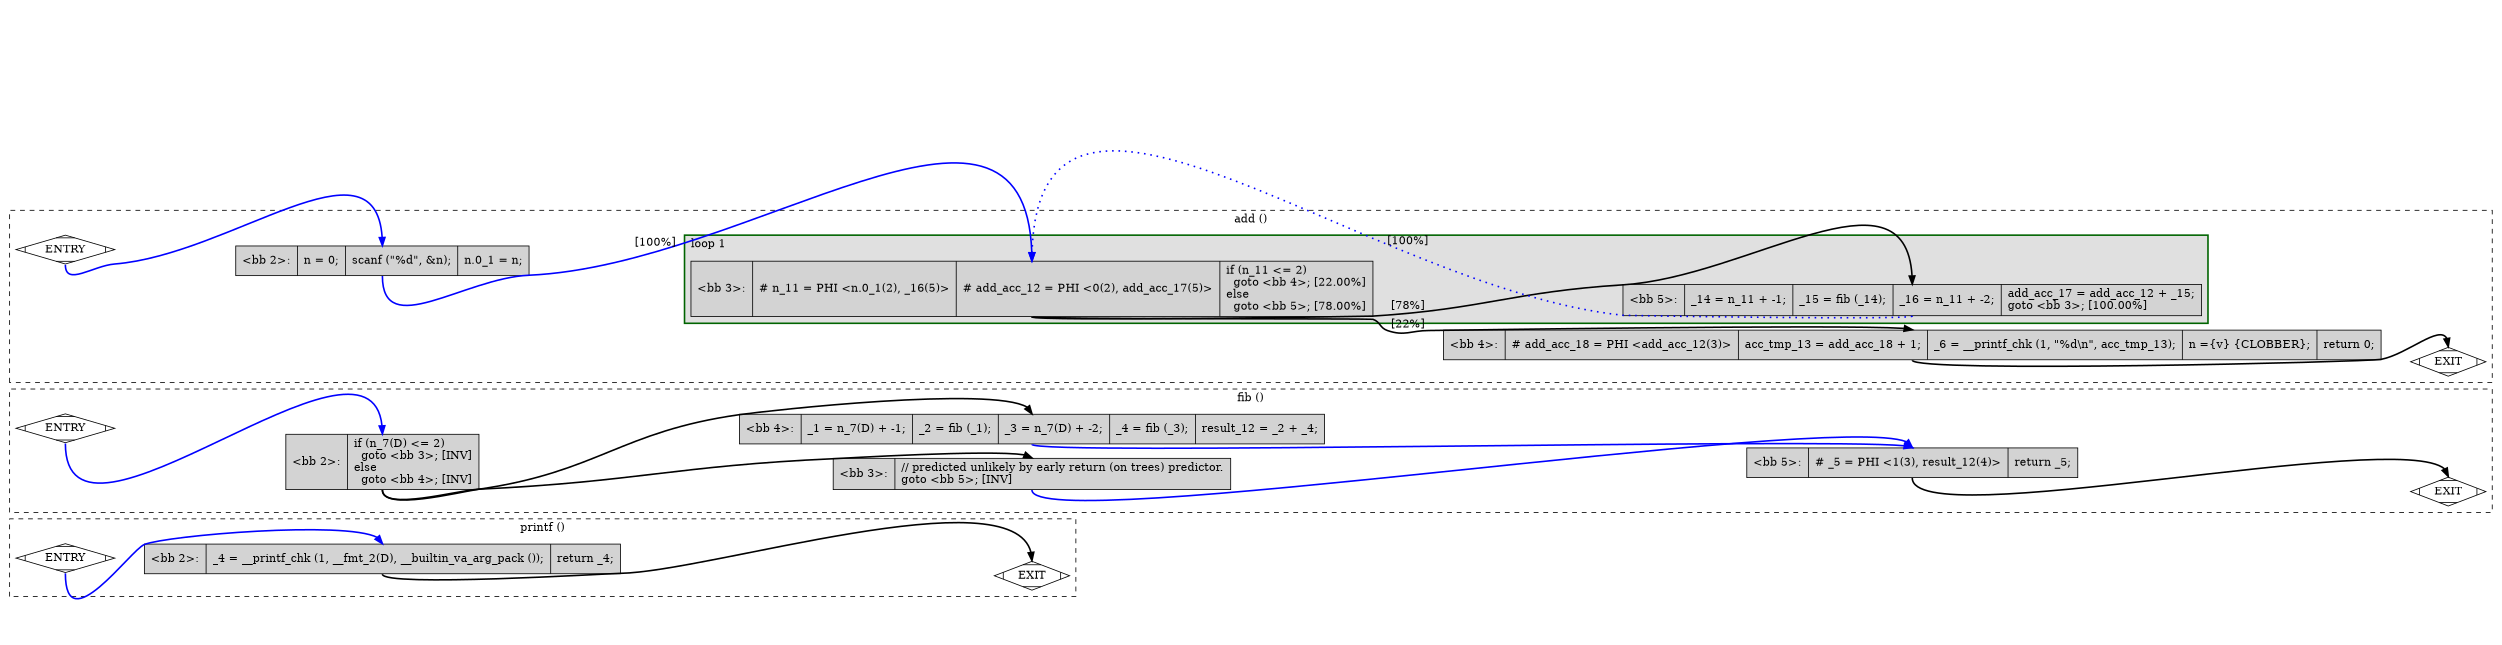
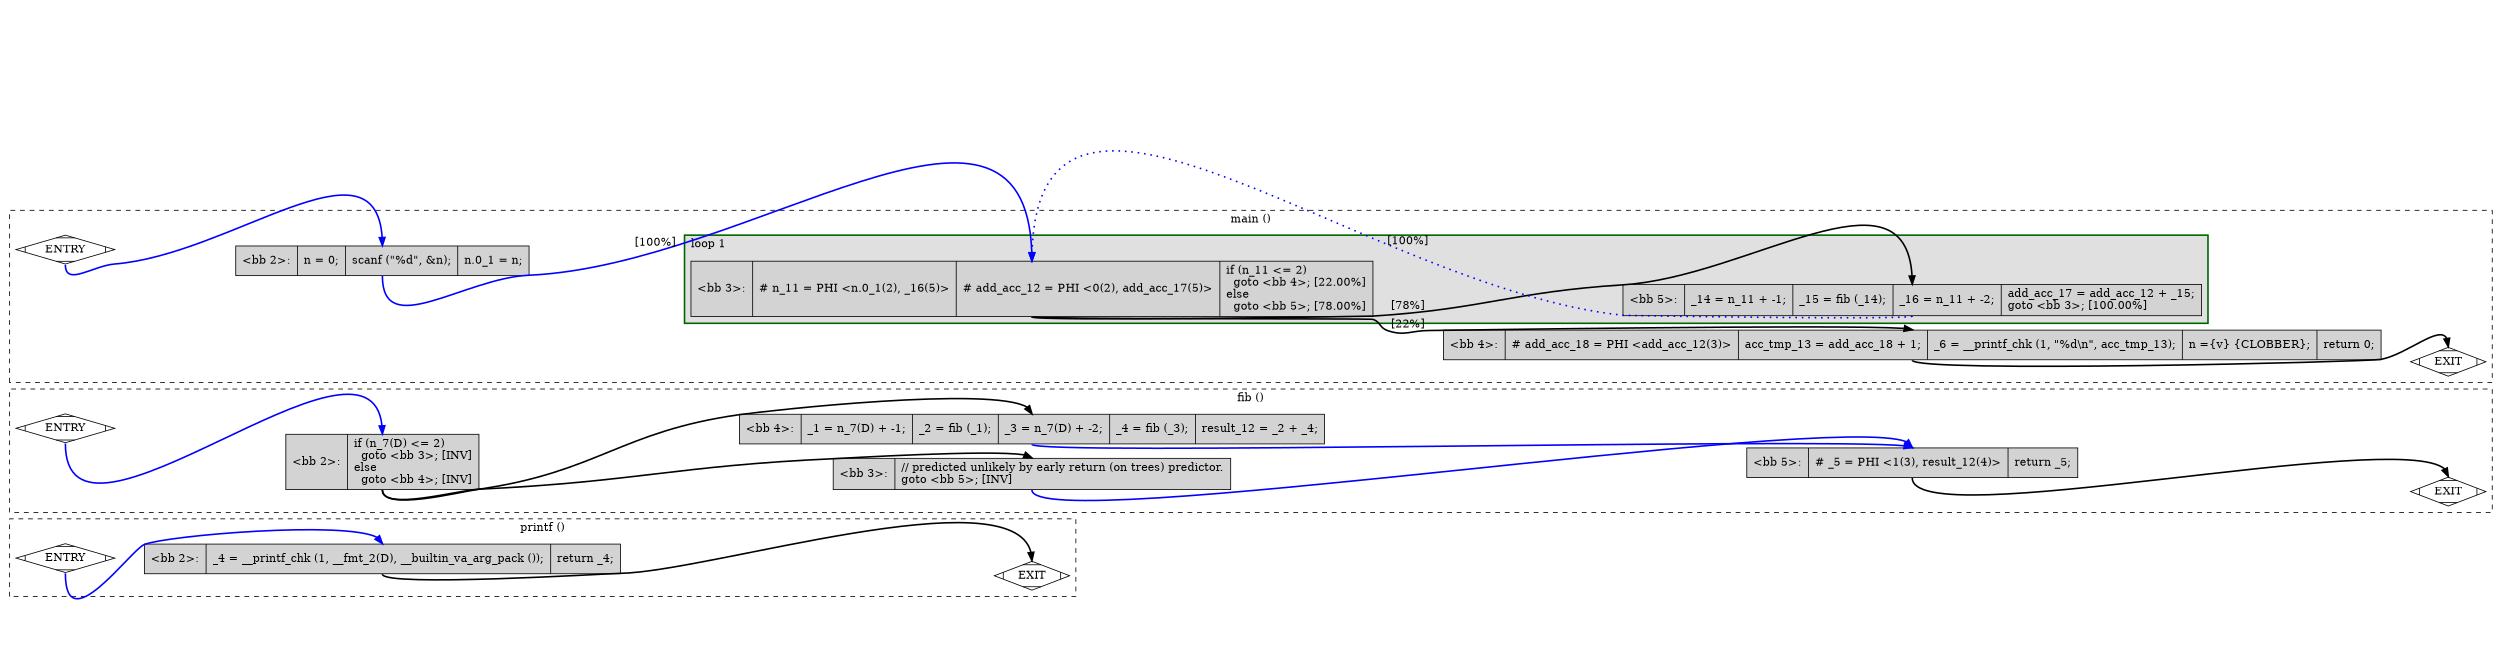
cluster "add ()": label "add ()" -> "main ()"
